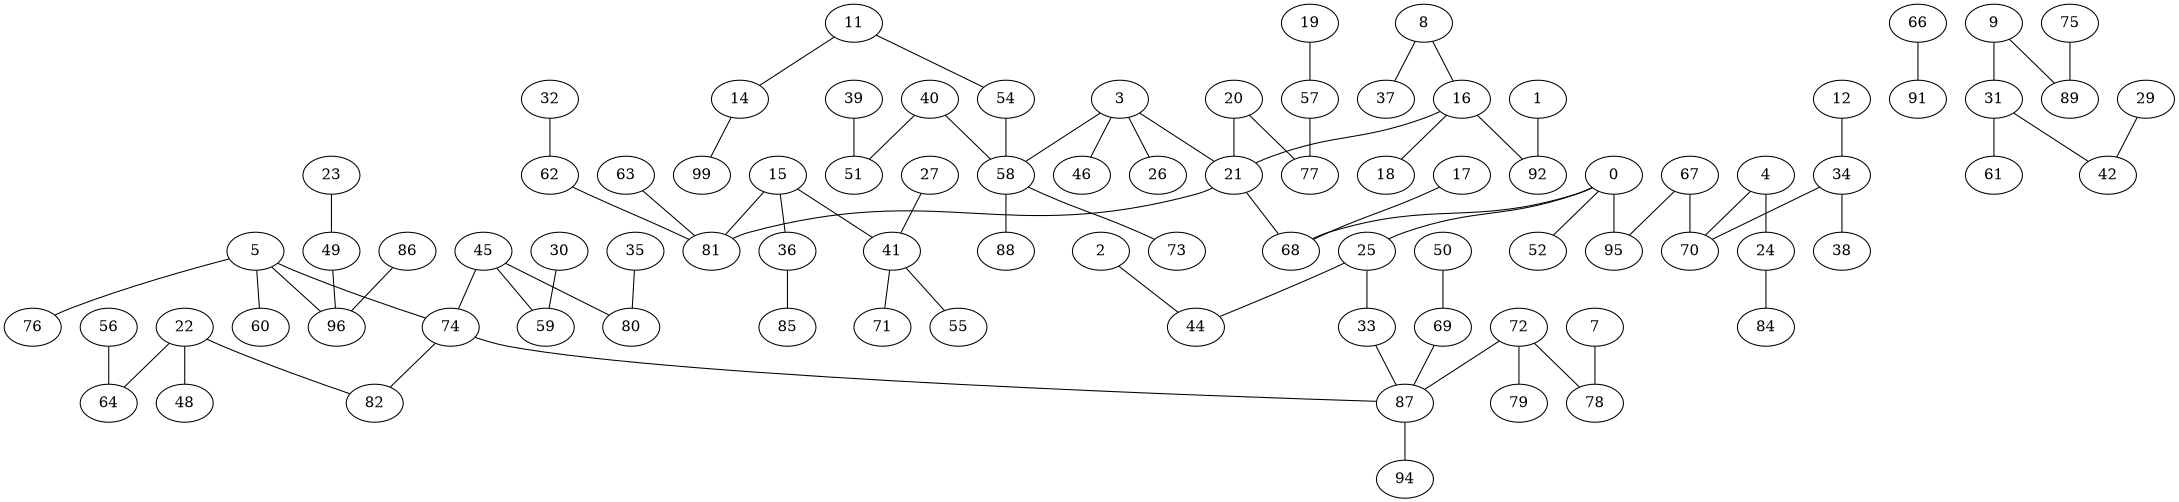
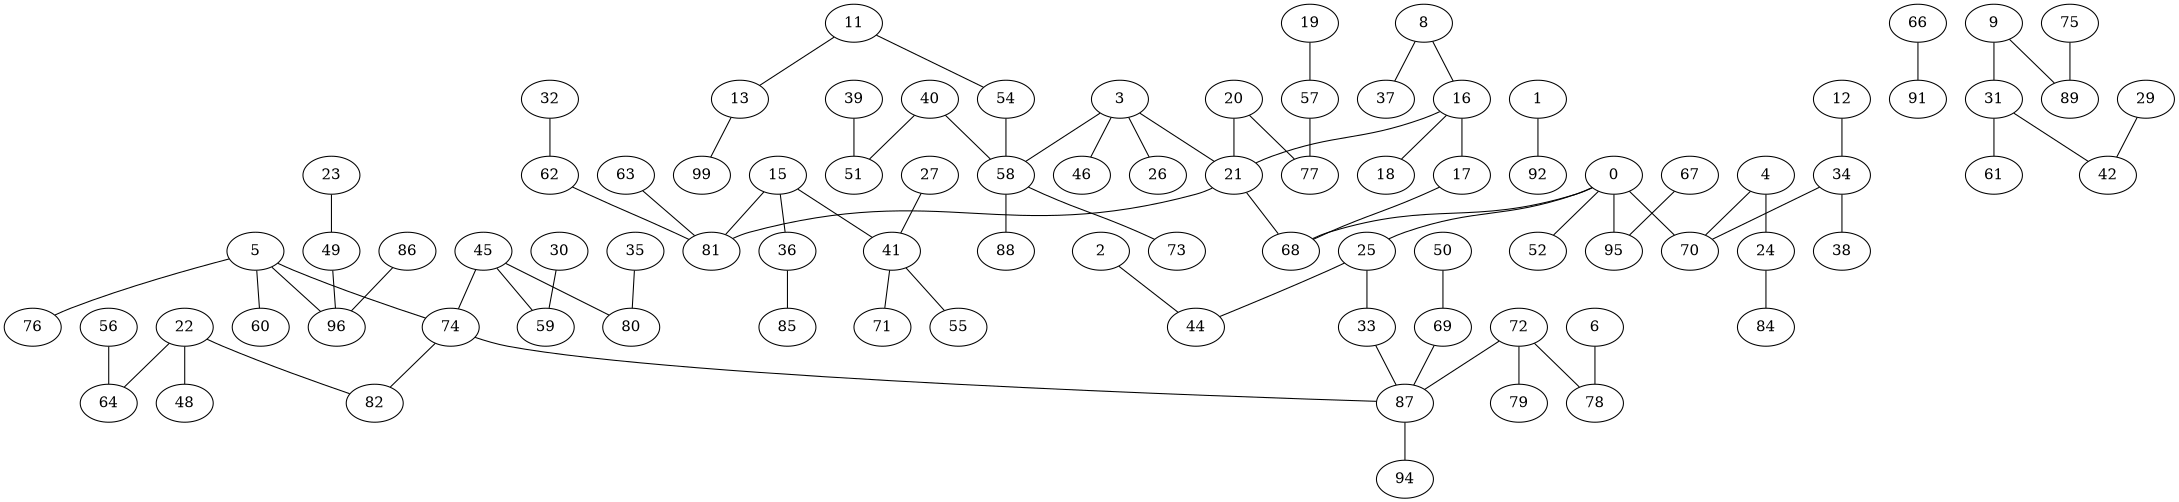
node "14": label "14" -> "13"
edge "16" -- "92": now "16" -- "17"
edge "67" -- "70": now "0" -- "70"
node "7": label "7" -> "6"
